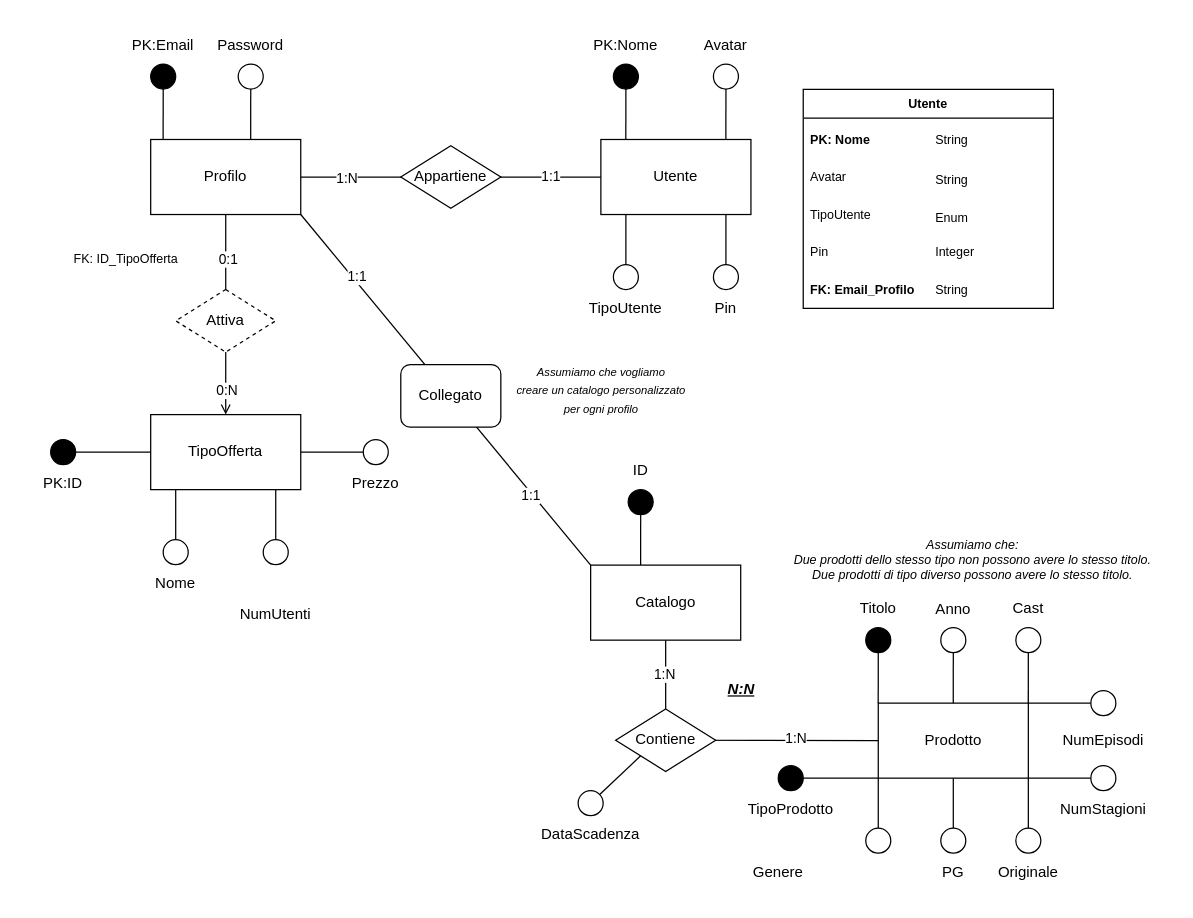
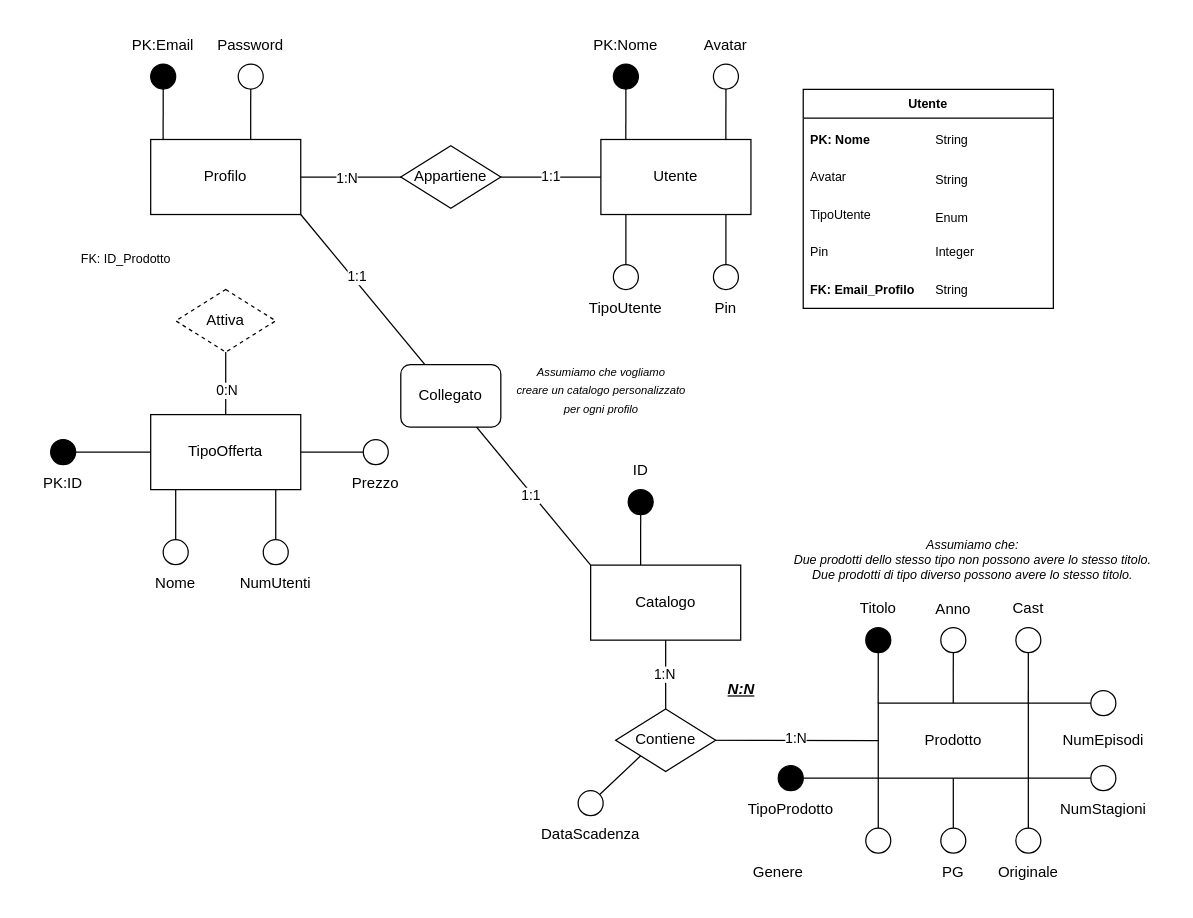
edge "Profilo" -- "Attiva": removed, label "0:1"
node "FK: ID_TipoOfferta": label "FK: ID_TipoOfferta" -> "FK: ID_Prodotto"
edge "Attiva" -> "TipoOfferta": arrowhead open -> none
node "NumUtenti": moved (276, 614) -> (276, 583)
